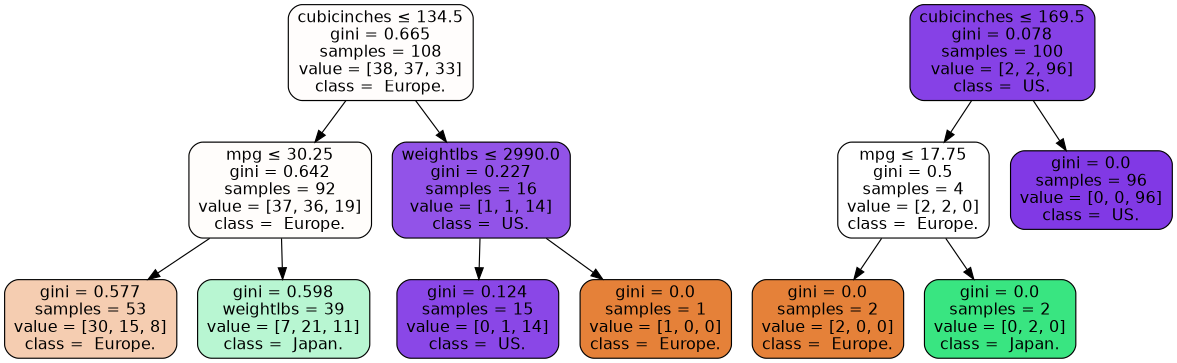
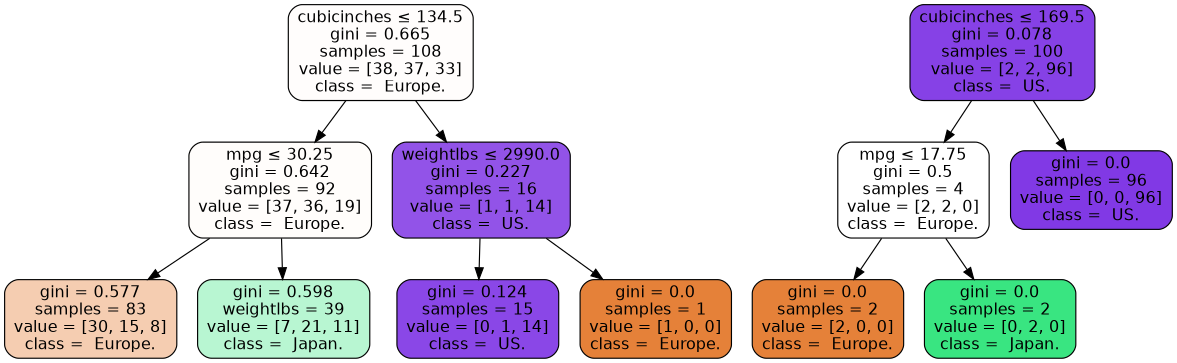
node "gini = 0.577": text "samples = 53" -> "samples = 83"
